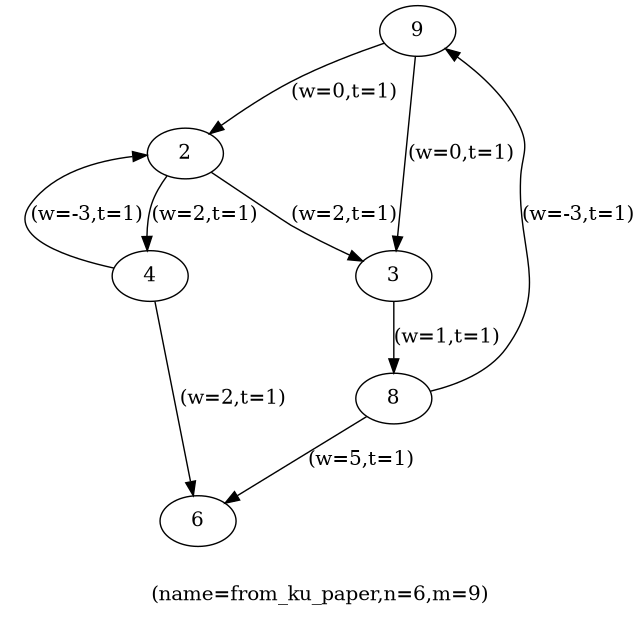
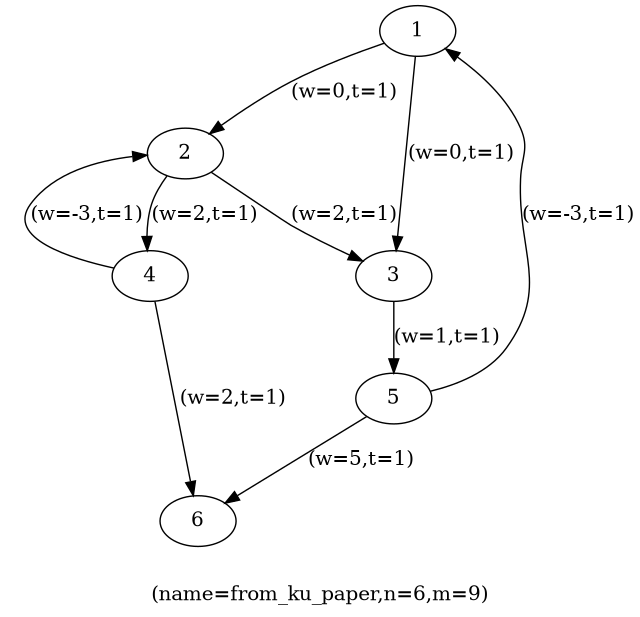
node "9": label "9" -> "1"
node "8": label "8" -> "5"
